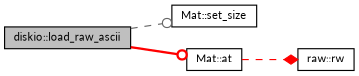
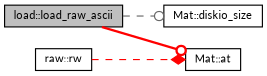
node "Mat::set_size": label "Mat::set_size" -> "Mat::diskio_size"
node "diskio::load_raw_ascii": label "diskio::load_raw_ascii" -> "load::load_raw_ascii"
edge "Mat::at" -> "raw::rw": reversed
